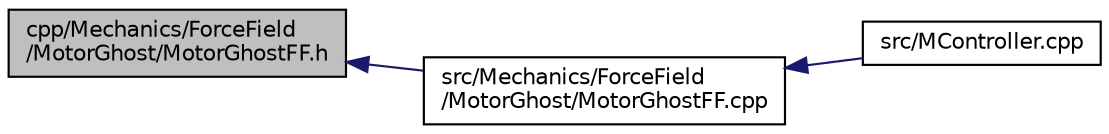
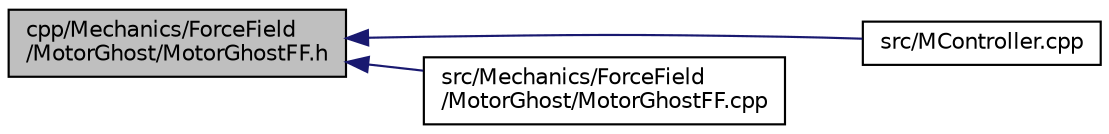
edge "src/MController.cpp" -> "src/Mechanics/ForceField /MotorGhost/MotorGhostFF.cpp": now "src/MController.cpp" -> "cpp/Mechanics/ForceField /MotorGhost/MotorGhostFF.h"
